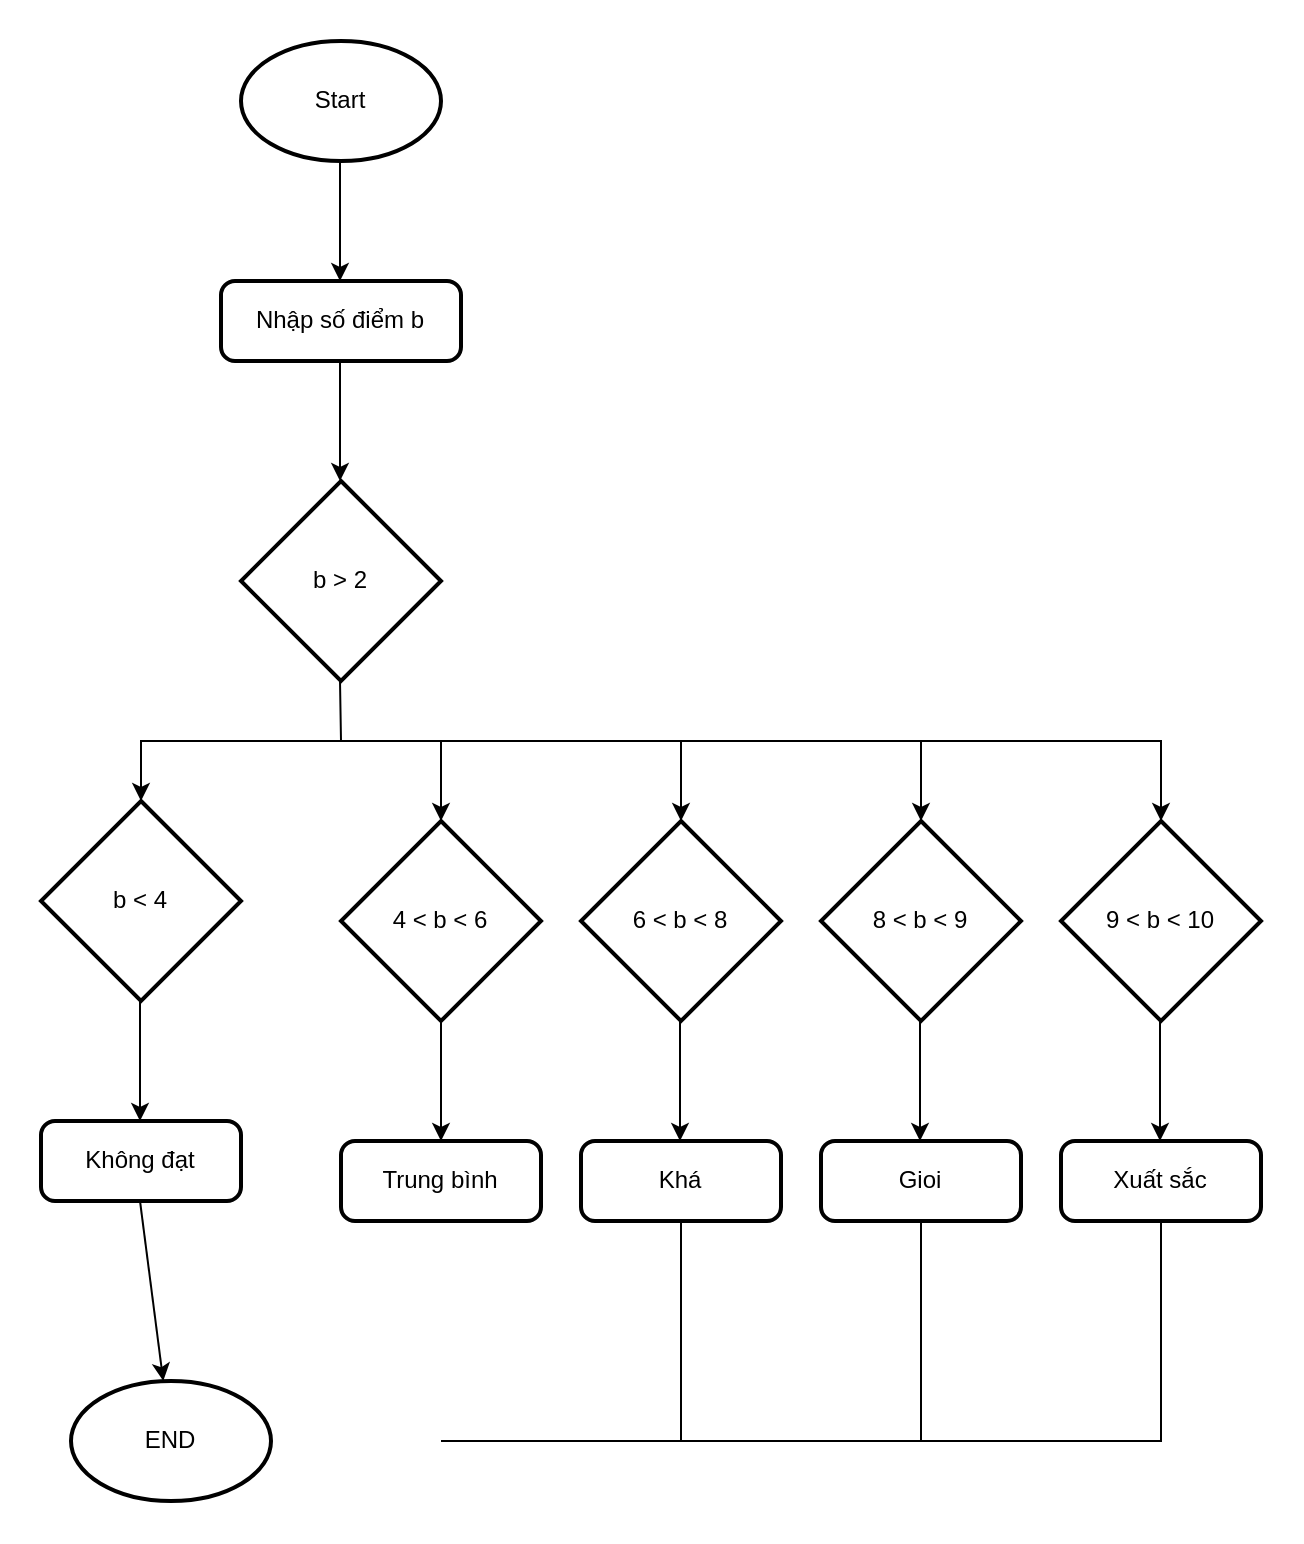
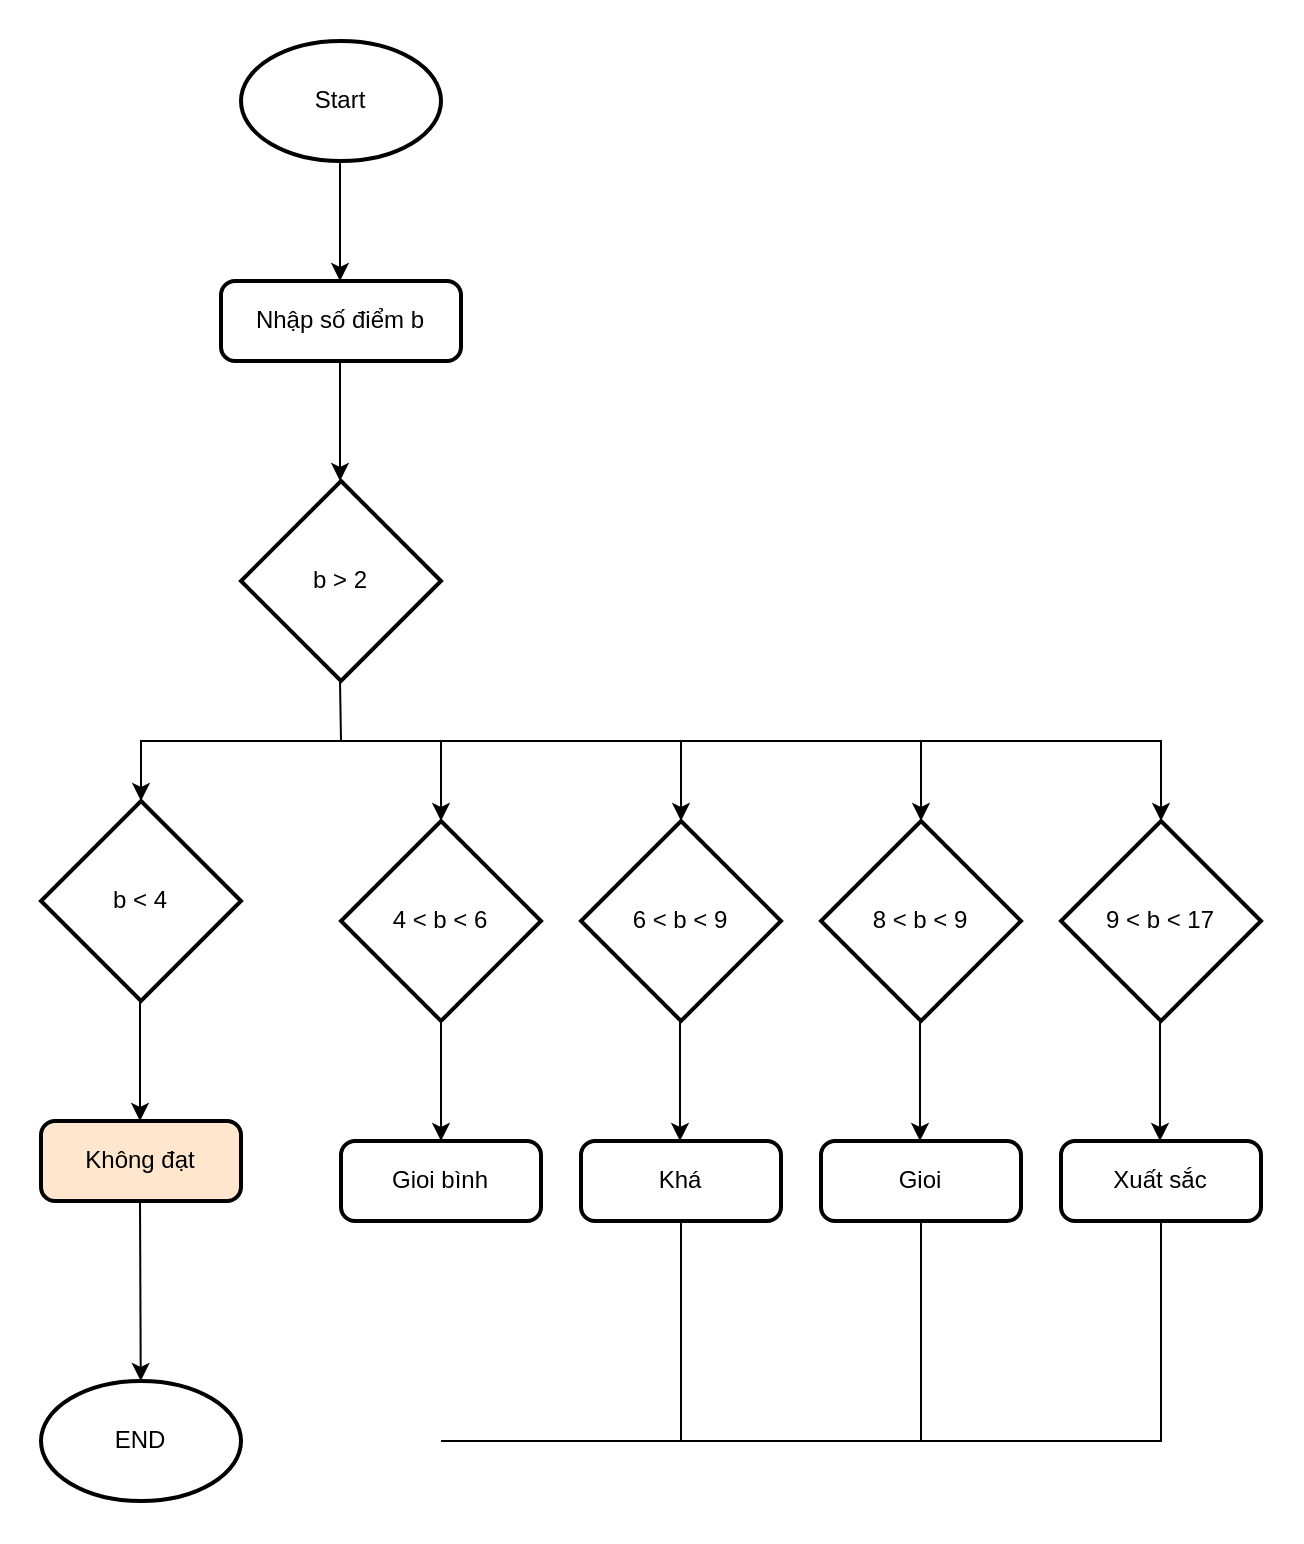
node "6 < b < 8": label "6 < b < 8" -> "6 < b < 9"
node "9 < b < 10": label "9 < b < 10" -> "9 < b < 17"
node "Không đạt": fillcolor #ffffff -> #ffe6cc
node "Trung bình": label "Trung bình" -> "Gioi bình"
node "END": moved (171, 1441) -> (141, 1441)
